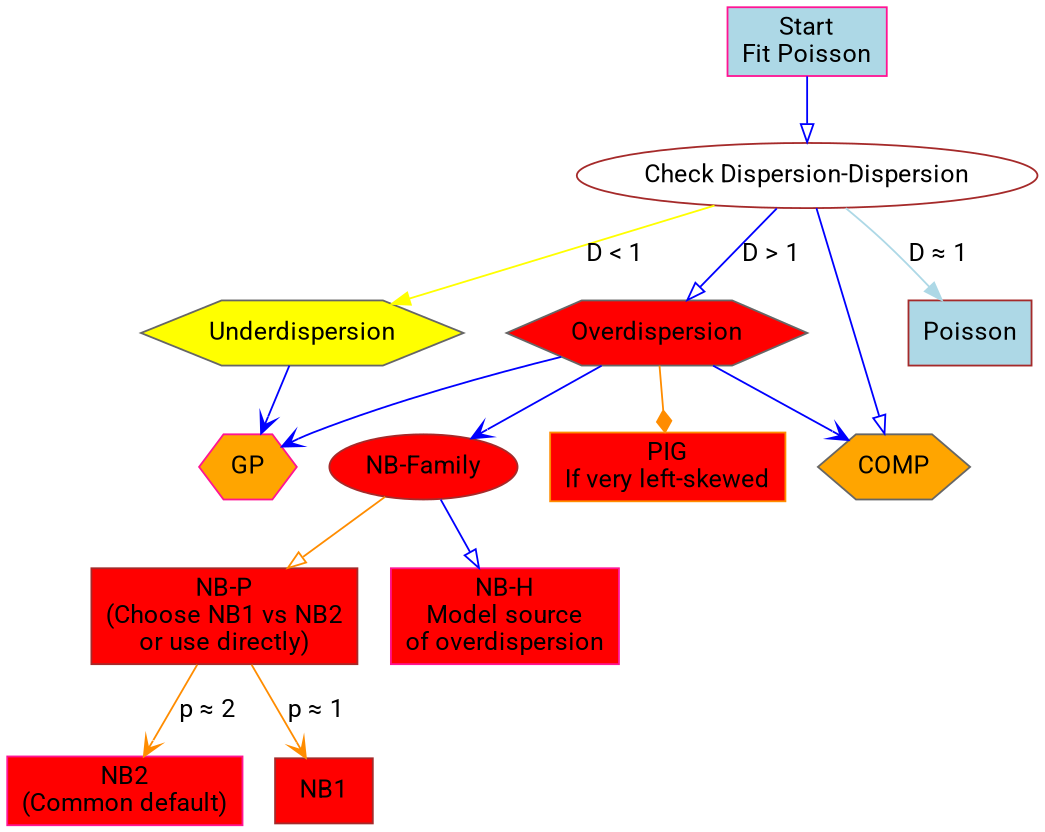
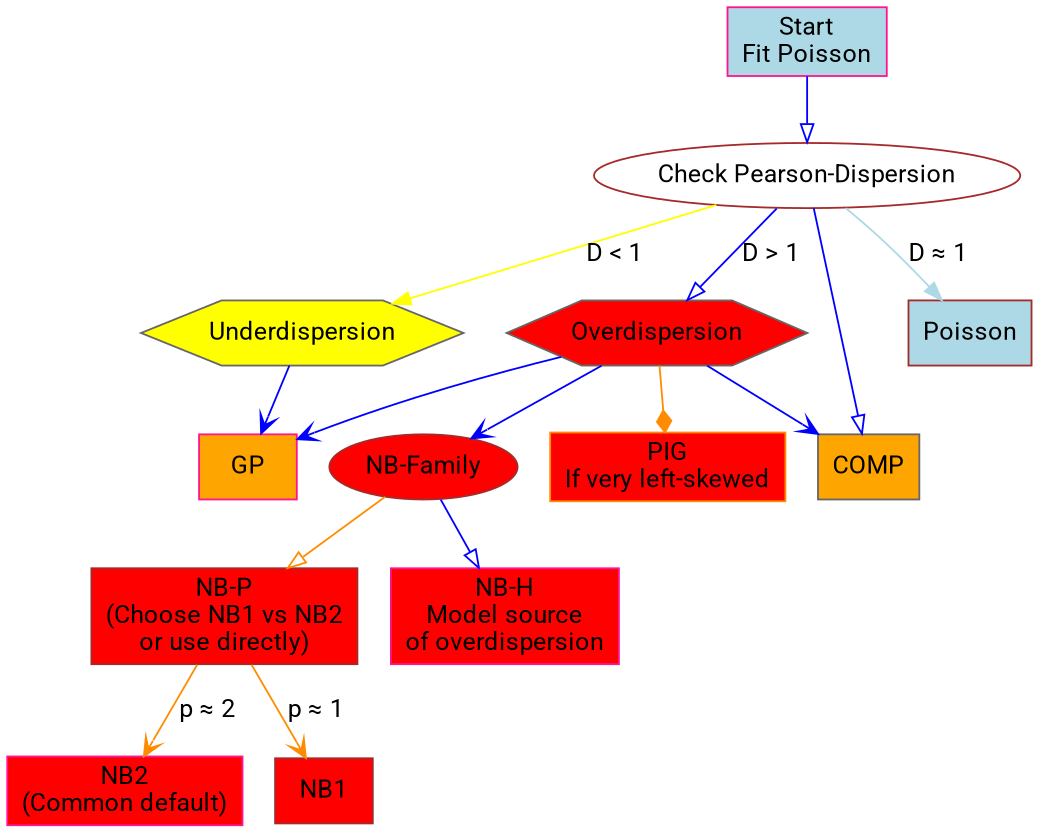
node "Check Dispersion-Dispersion": label "Check Dispersion-Dispersion" -> "Check Pearson-Dispersion"
node "GP": shape hexagon -> box
node "COMP": shape hexagon -> box
